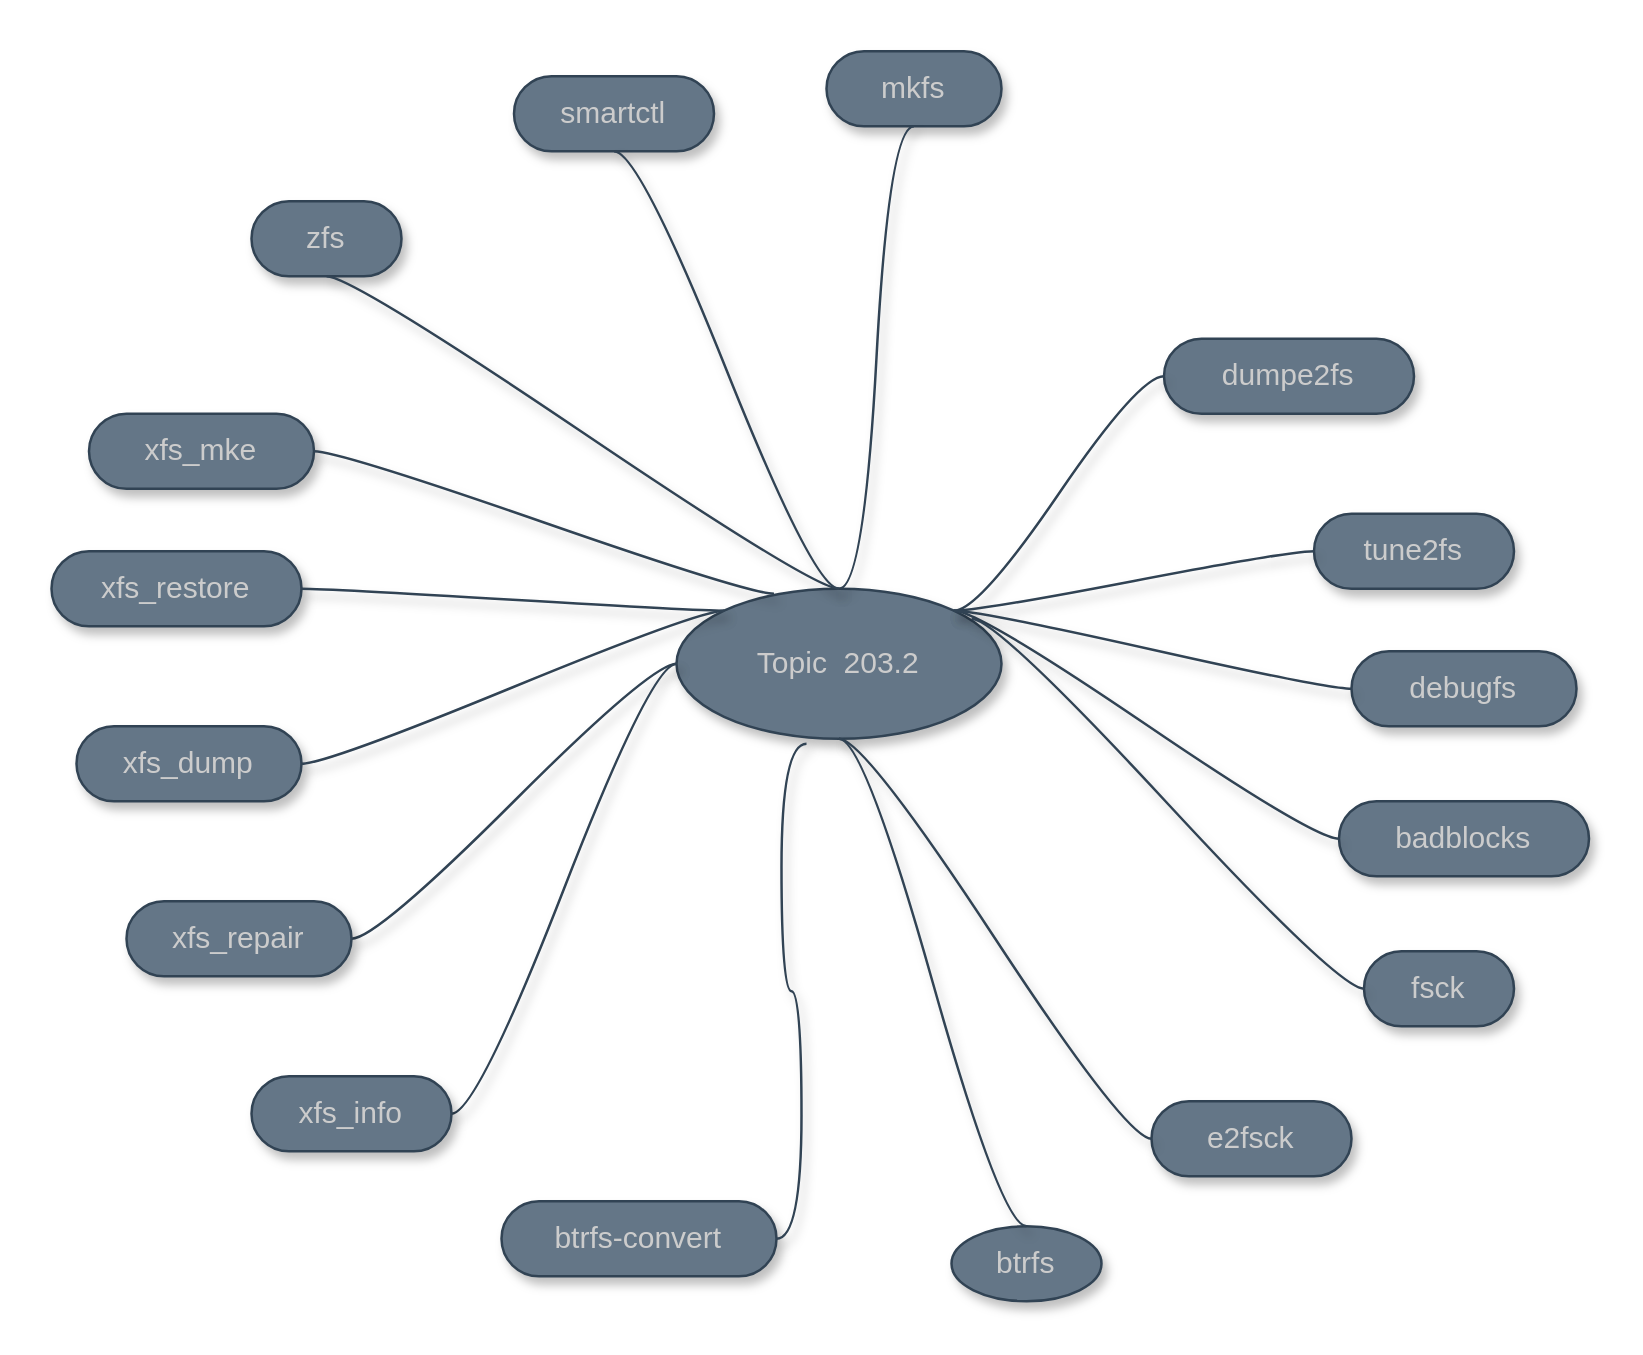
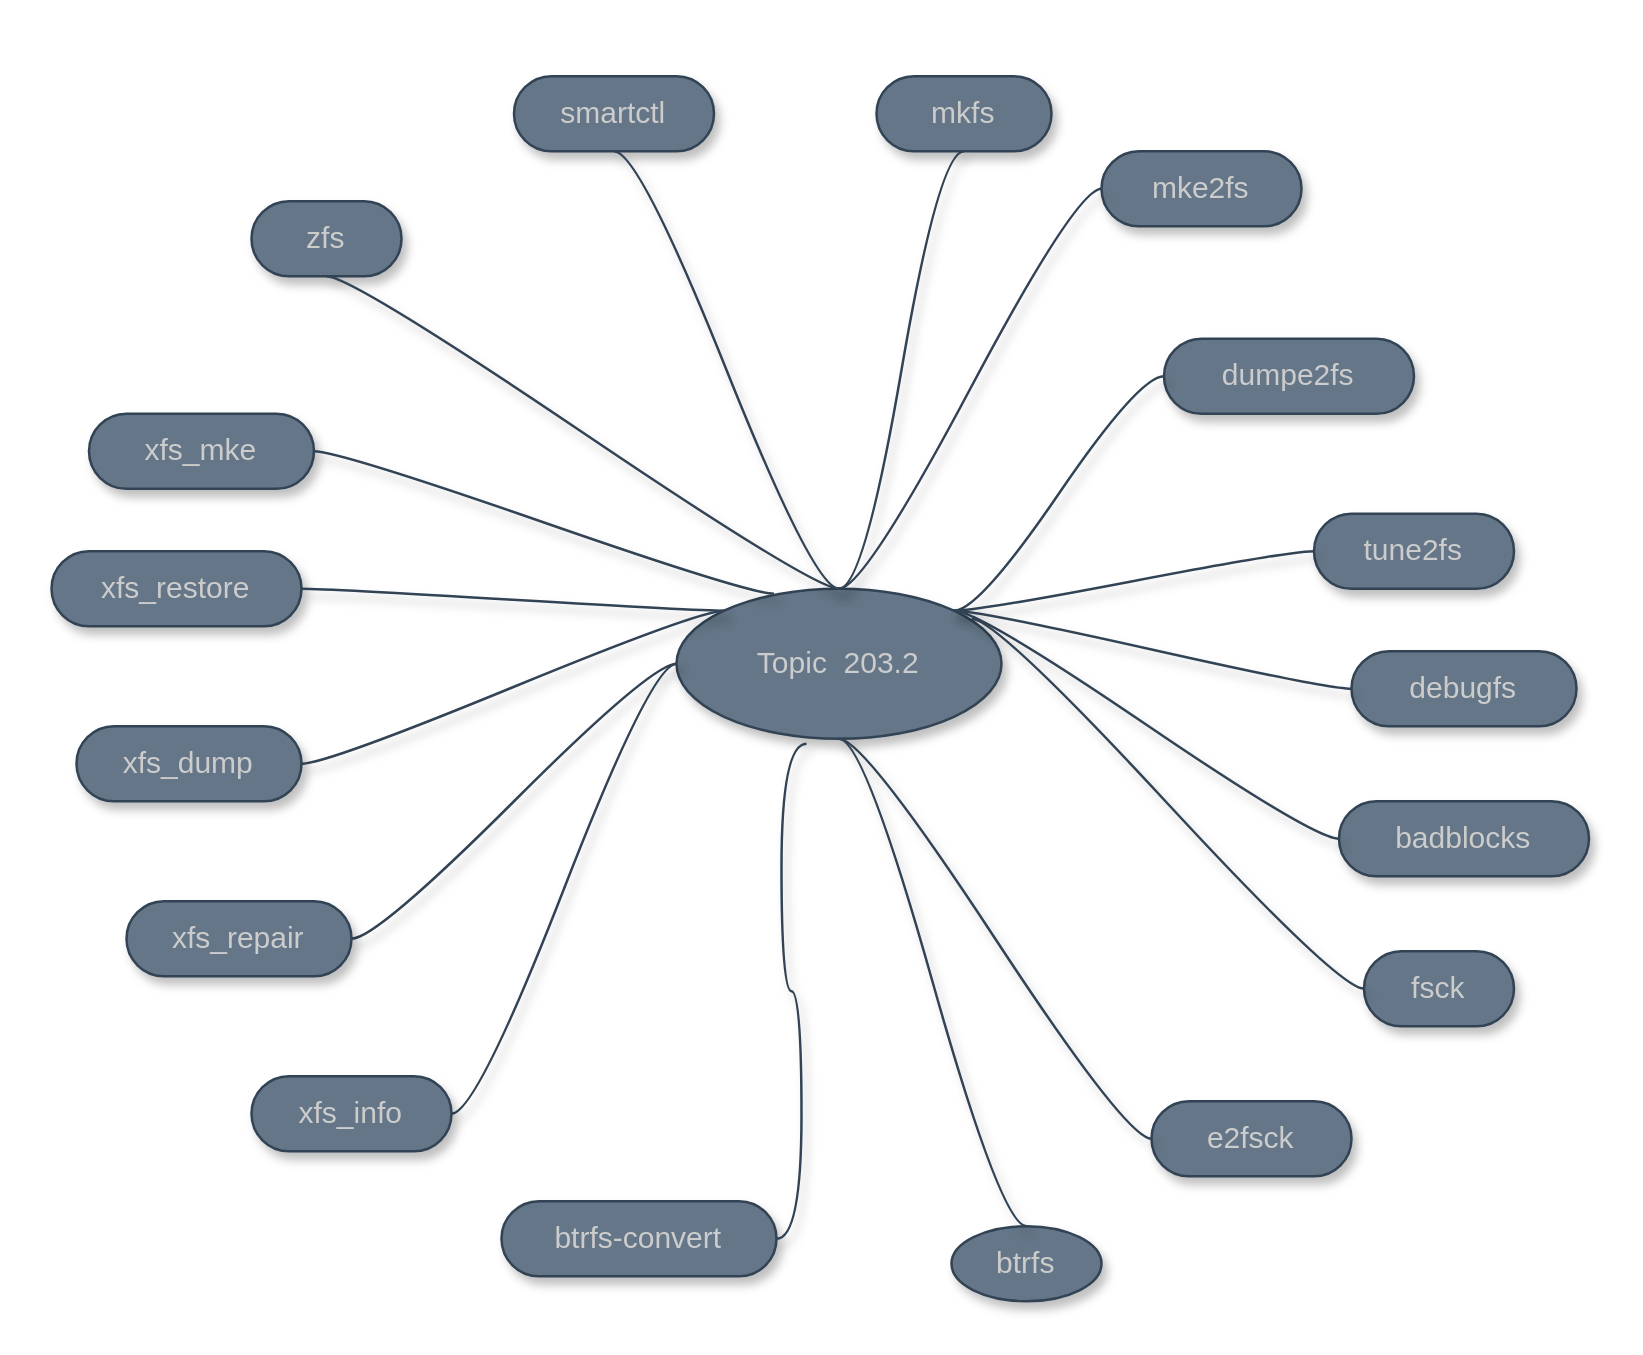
node "mkfs": moved (914, 89) -> (964, 114)
node "mke2fs": added
edge "mke2fs" -- "Topic 203.2": added
